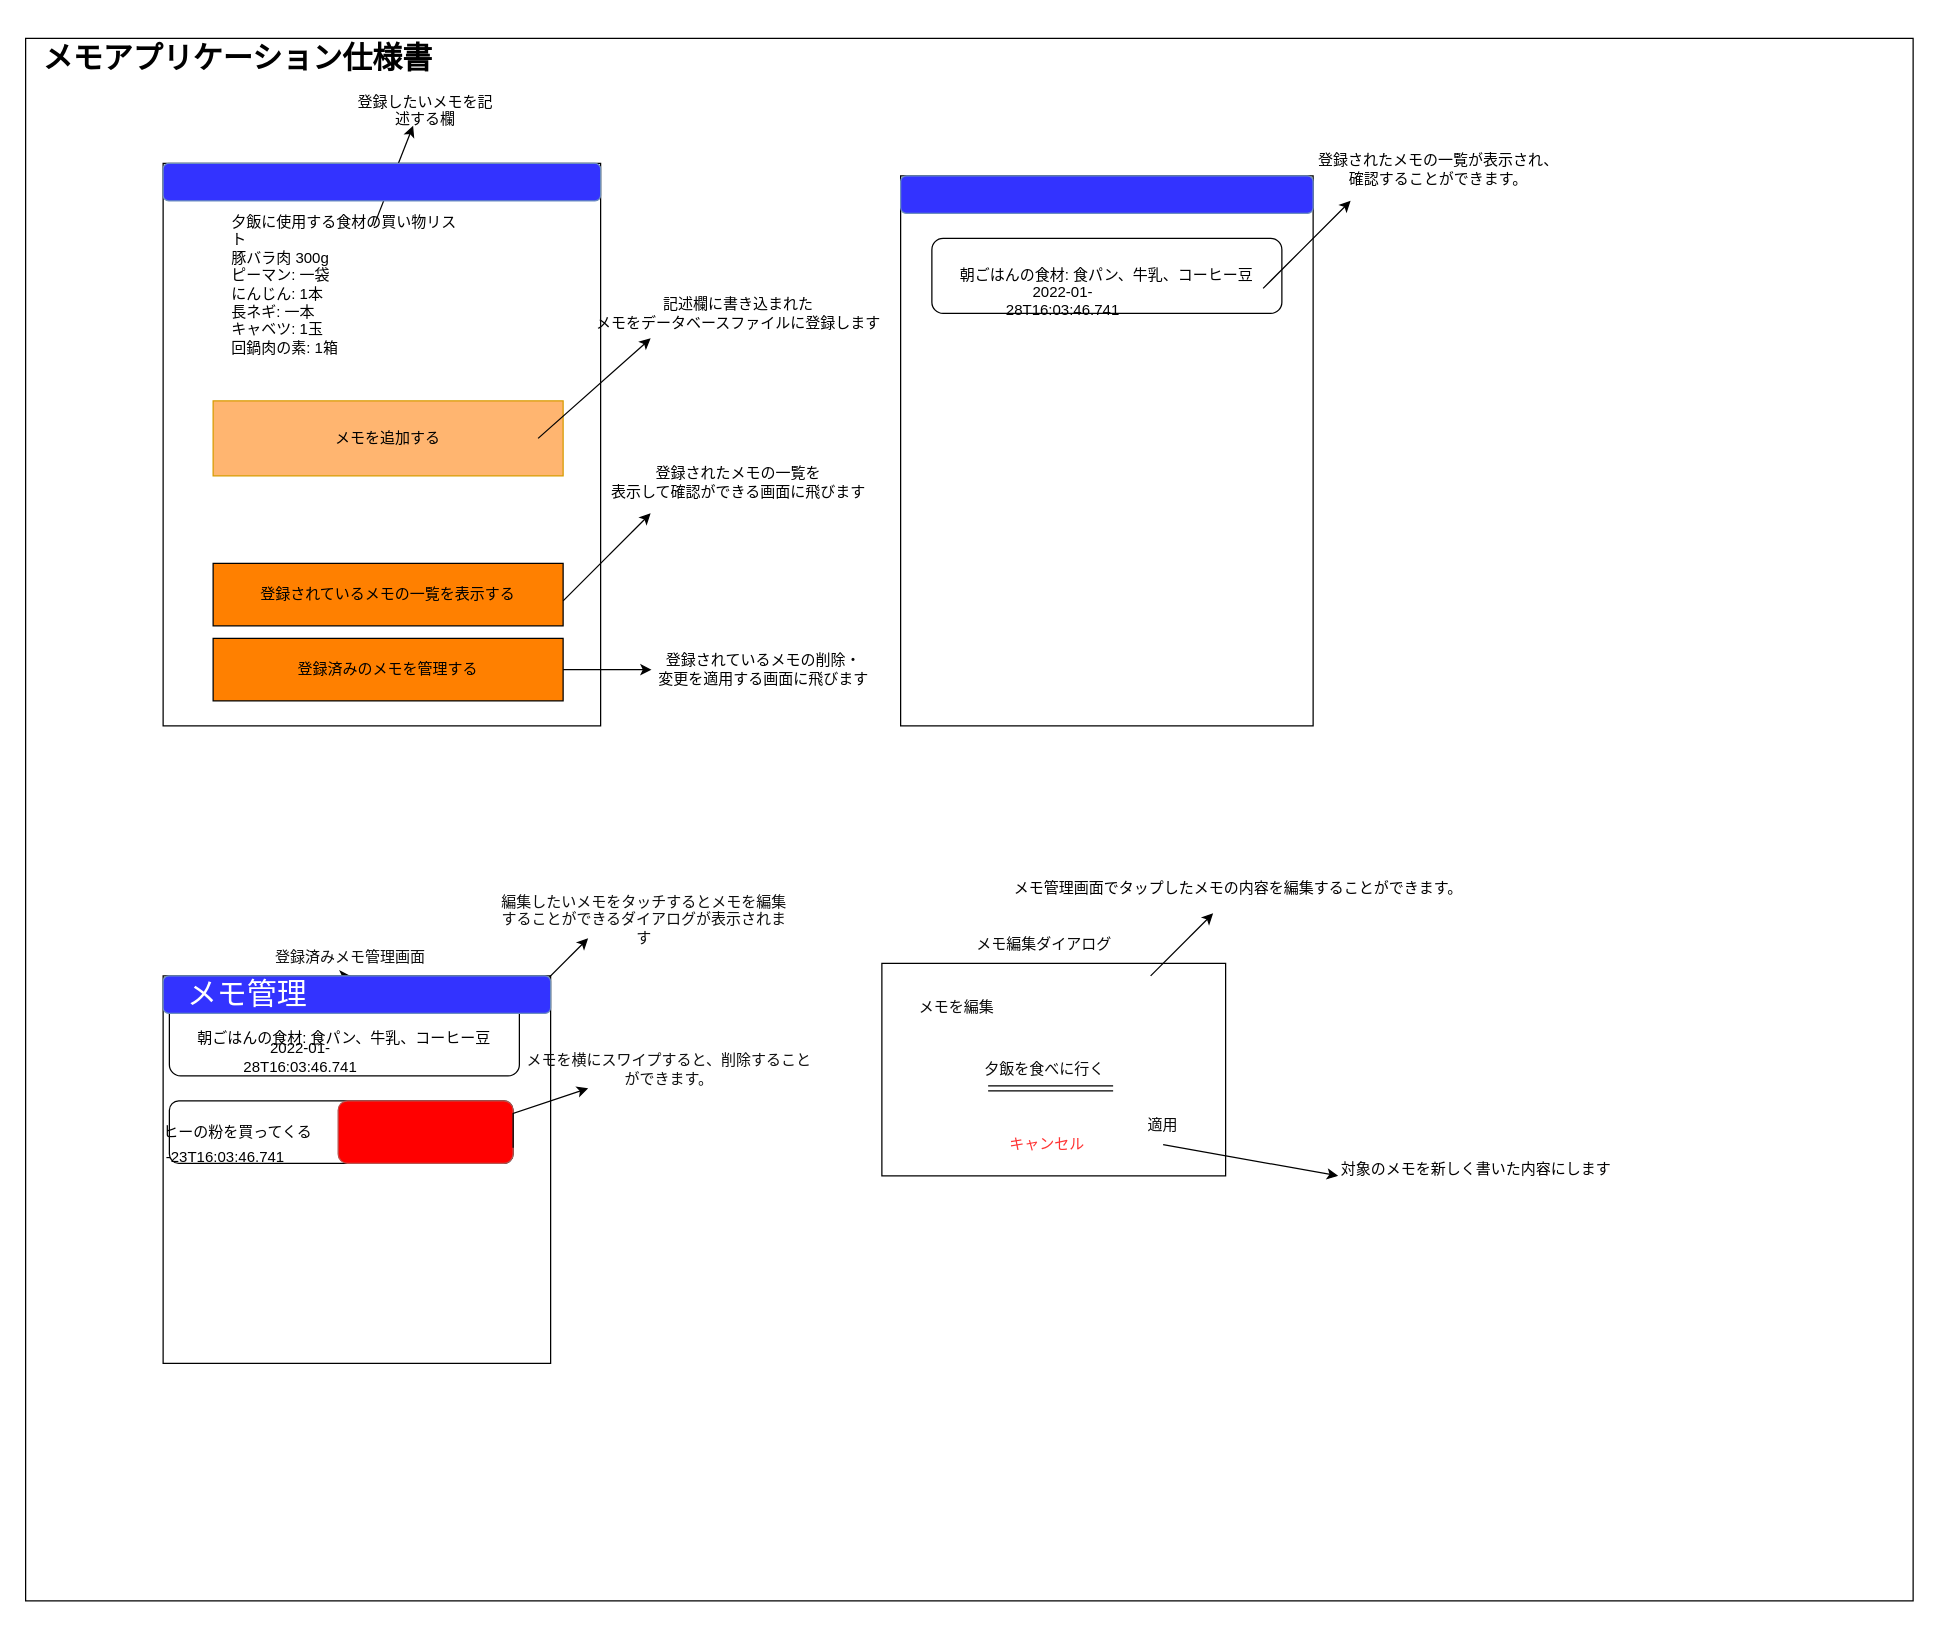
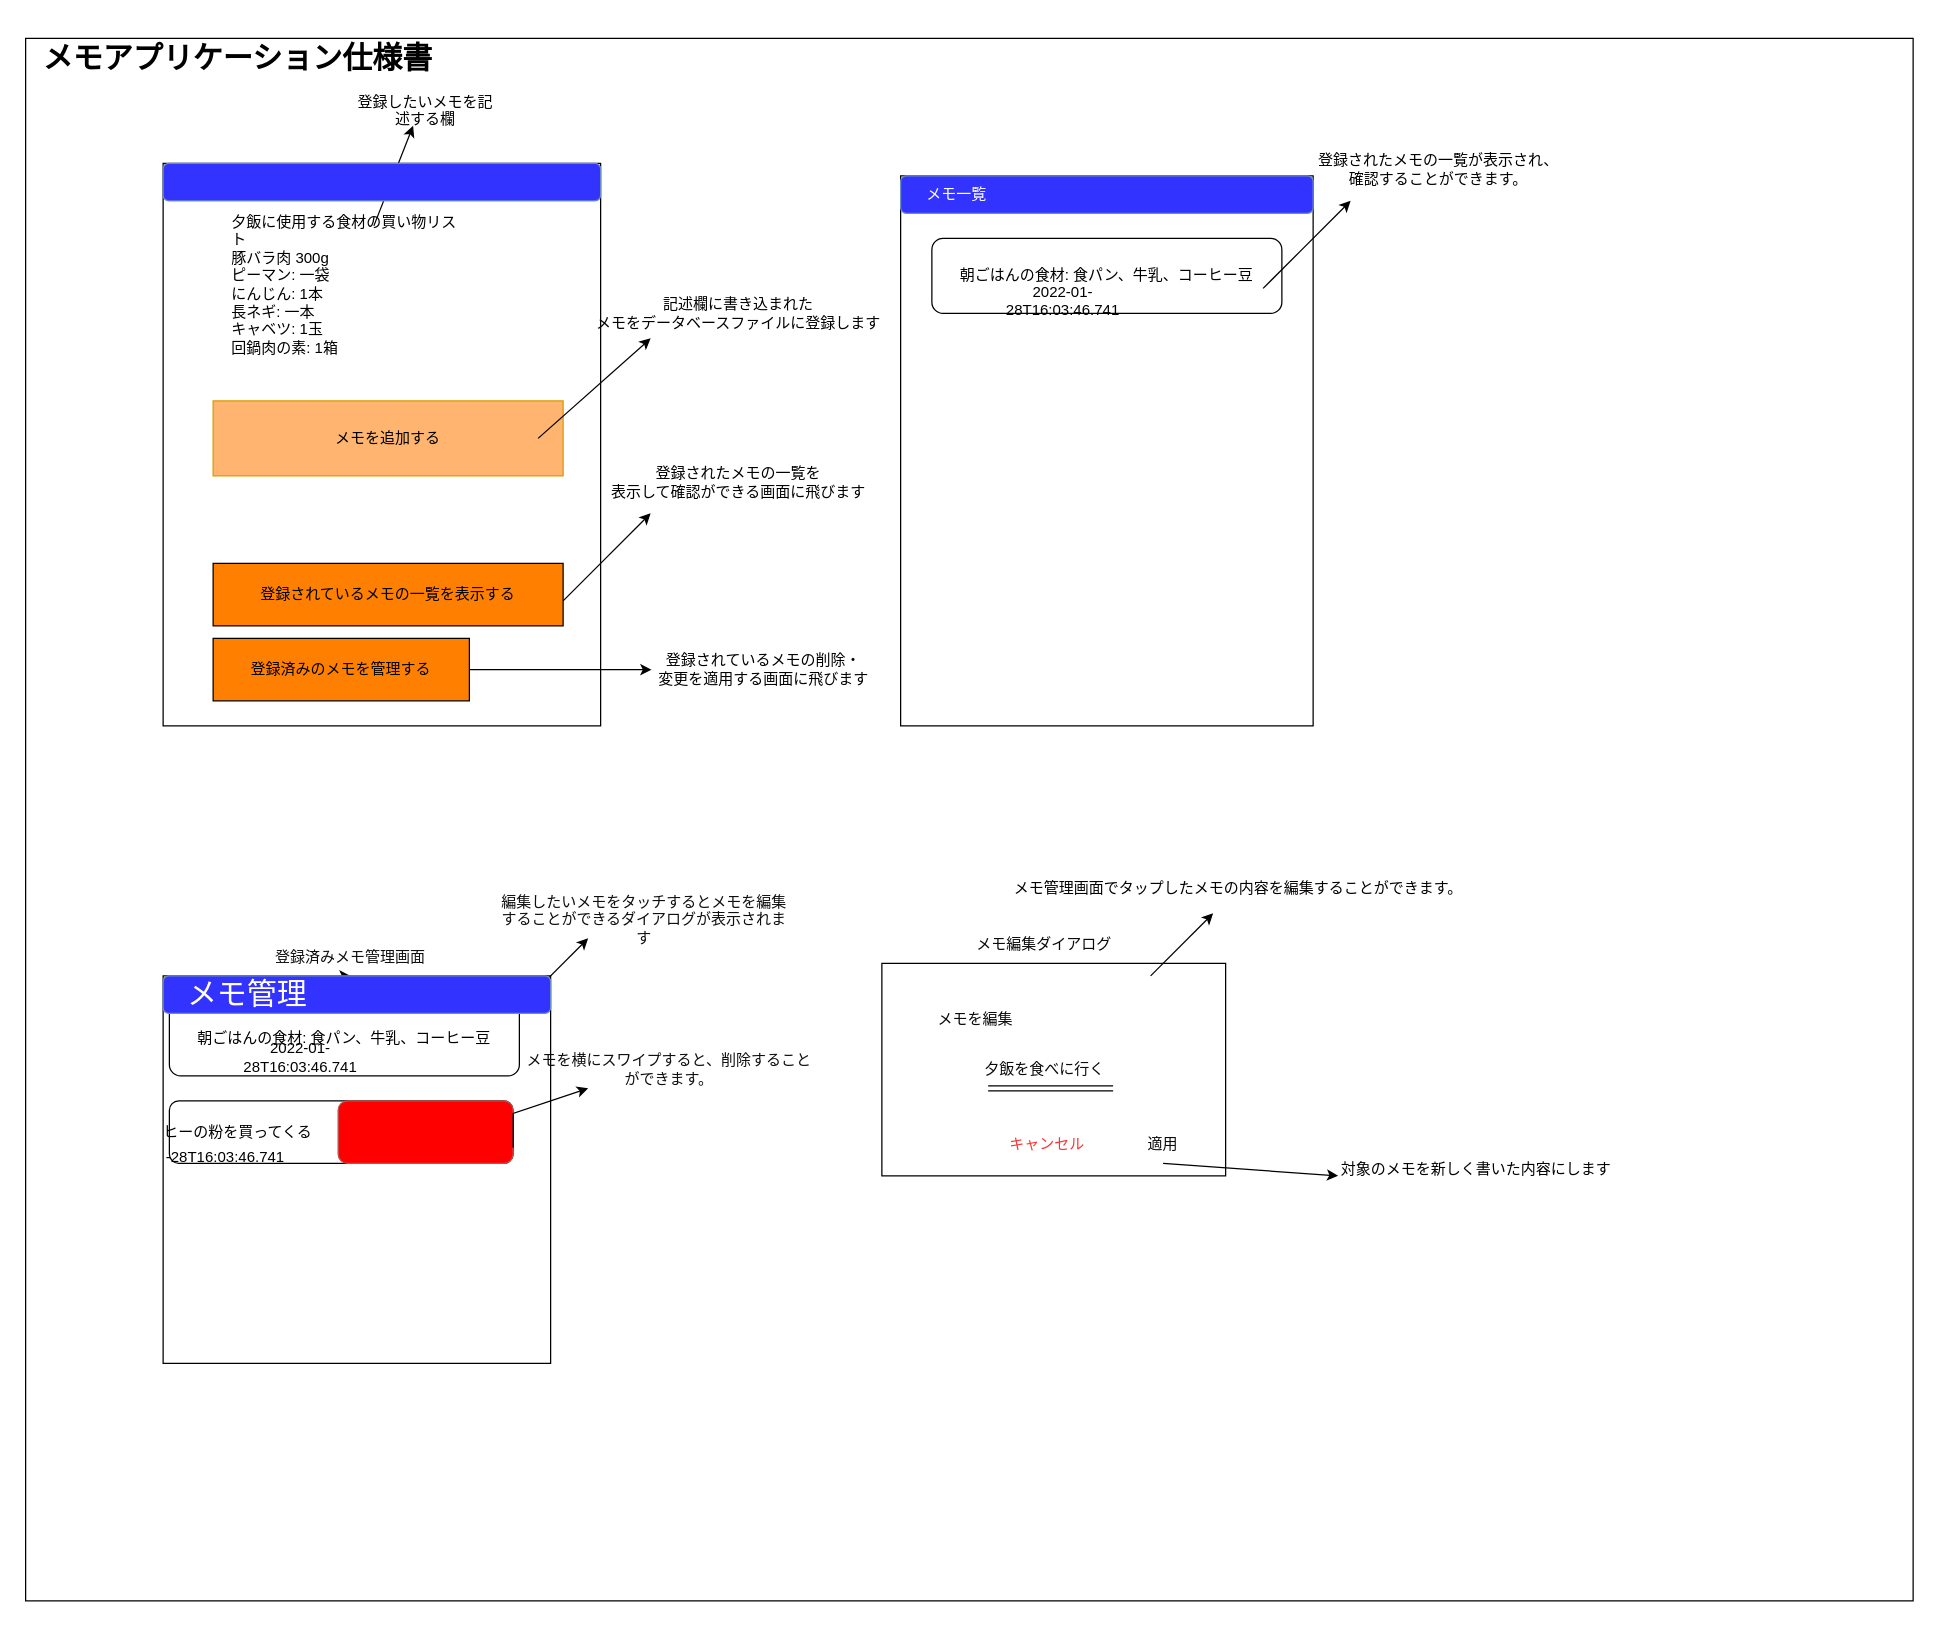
node "メモ一覧": added
node "登録済みのメモを管理する": size 350x63 -> 256x63
node "メモを編集": moved (957, 1007) -> (976, 1019)
node "適用": moved (1163, 1126) -> (1163, 1144)
node "-23T16:03:46.741": label "-23T16:03:46.741" -> "-28T16:03:46.741"
